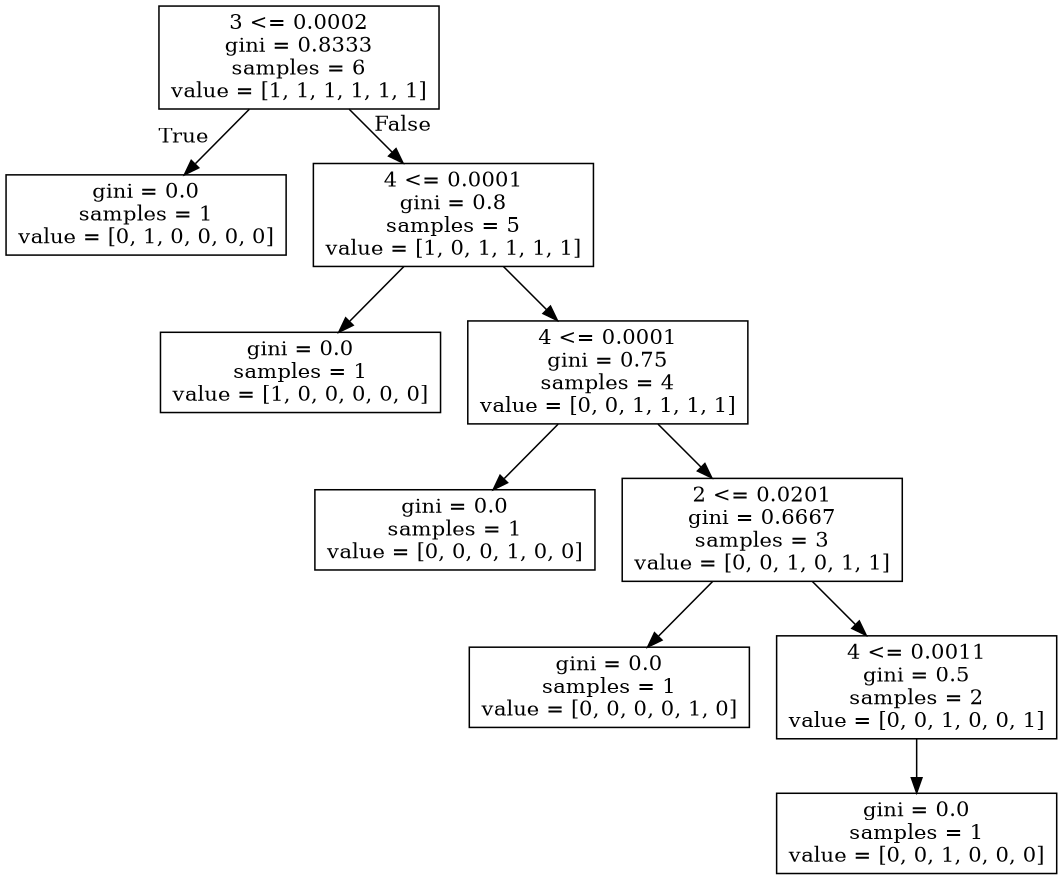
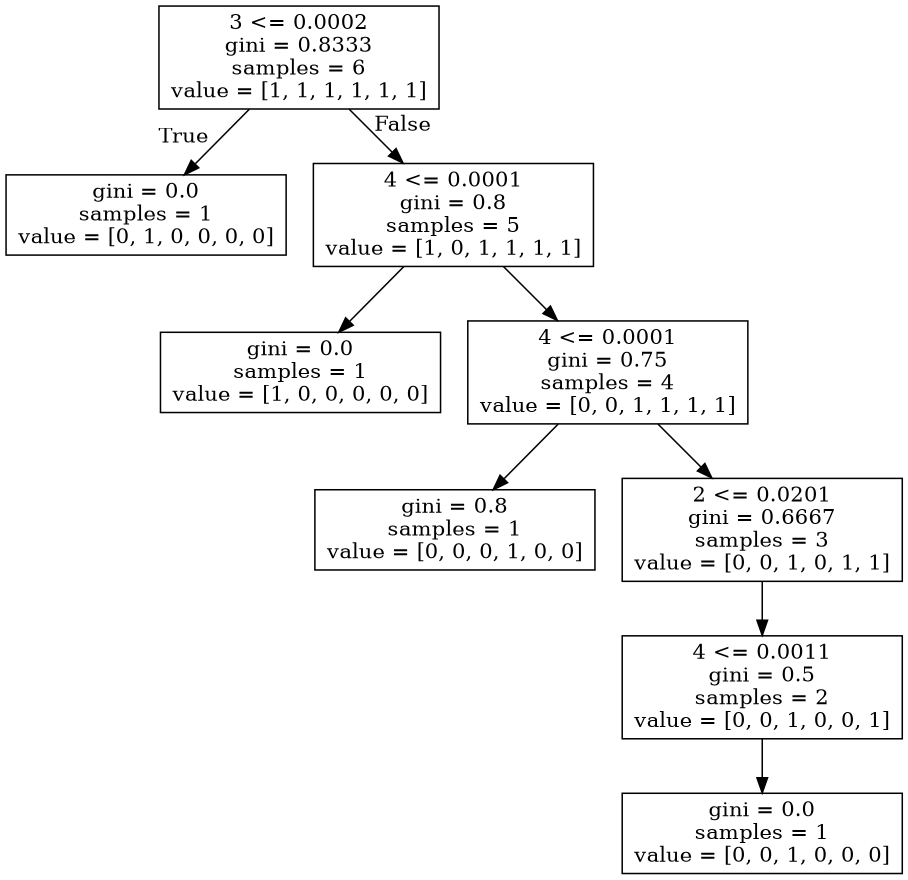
node "gini = 0.0 samples = 1 value = [0, 0, 0, 1, 0, 0]": label "gini = 0.0 samples = 1 value = [0, 0, 0, 1, 0, 0]" -> "gini = 0.8 samples = 1 value = [0, 0, 0, 1, 0, 0]"
node "gini = 0.0 samples = 1 value = [0, 0, 0, 0, 1, 0]": removed
